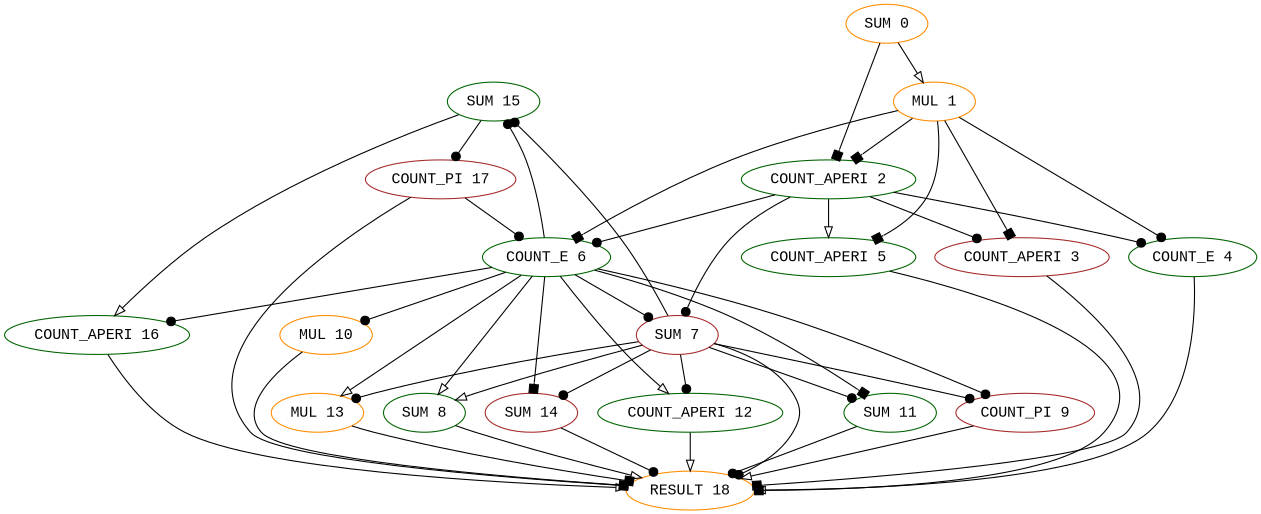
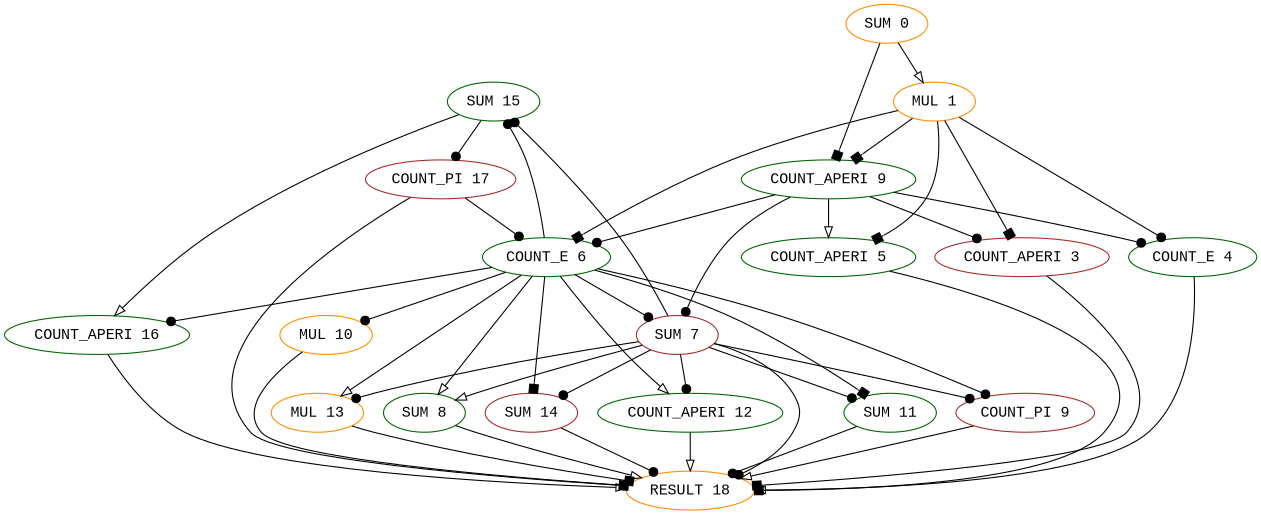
node "COUNT_APERI 2": label "COUNT_APERI 2" -> "COUNT_APERI 9"
